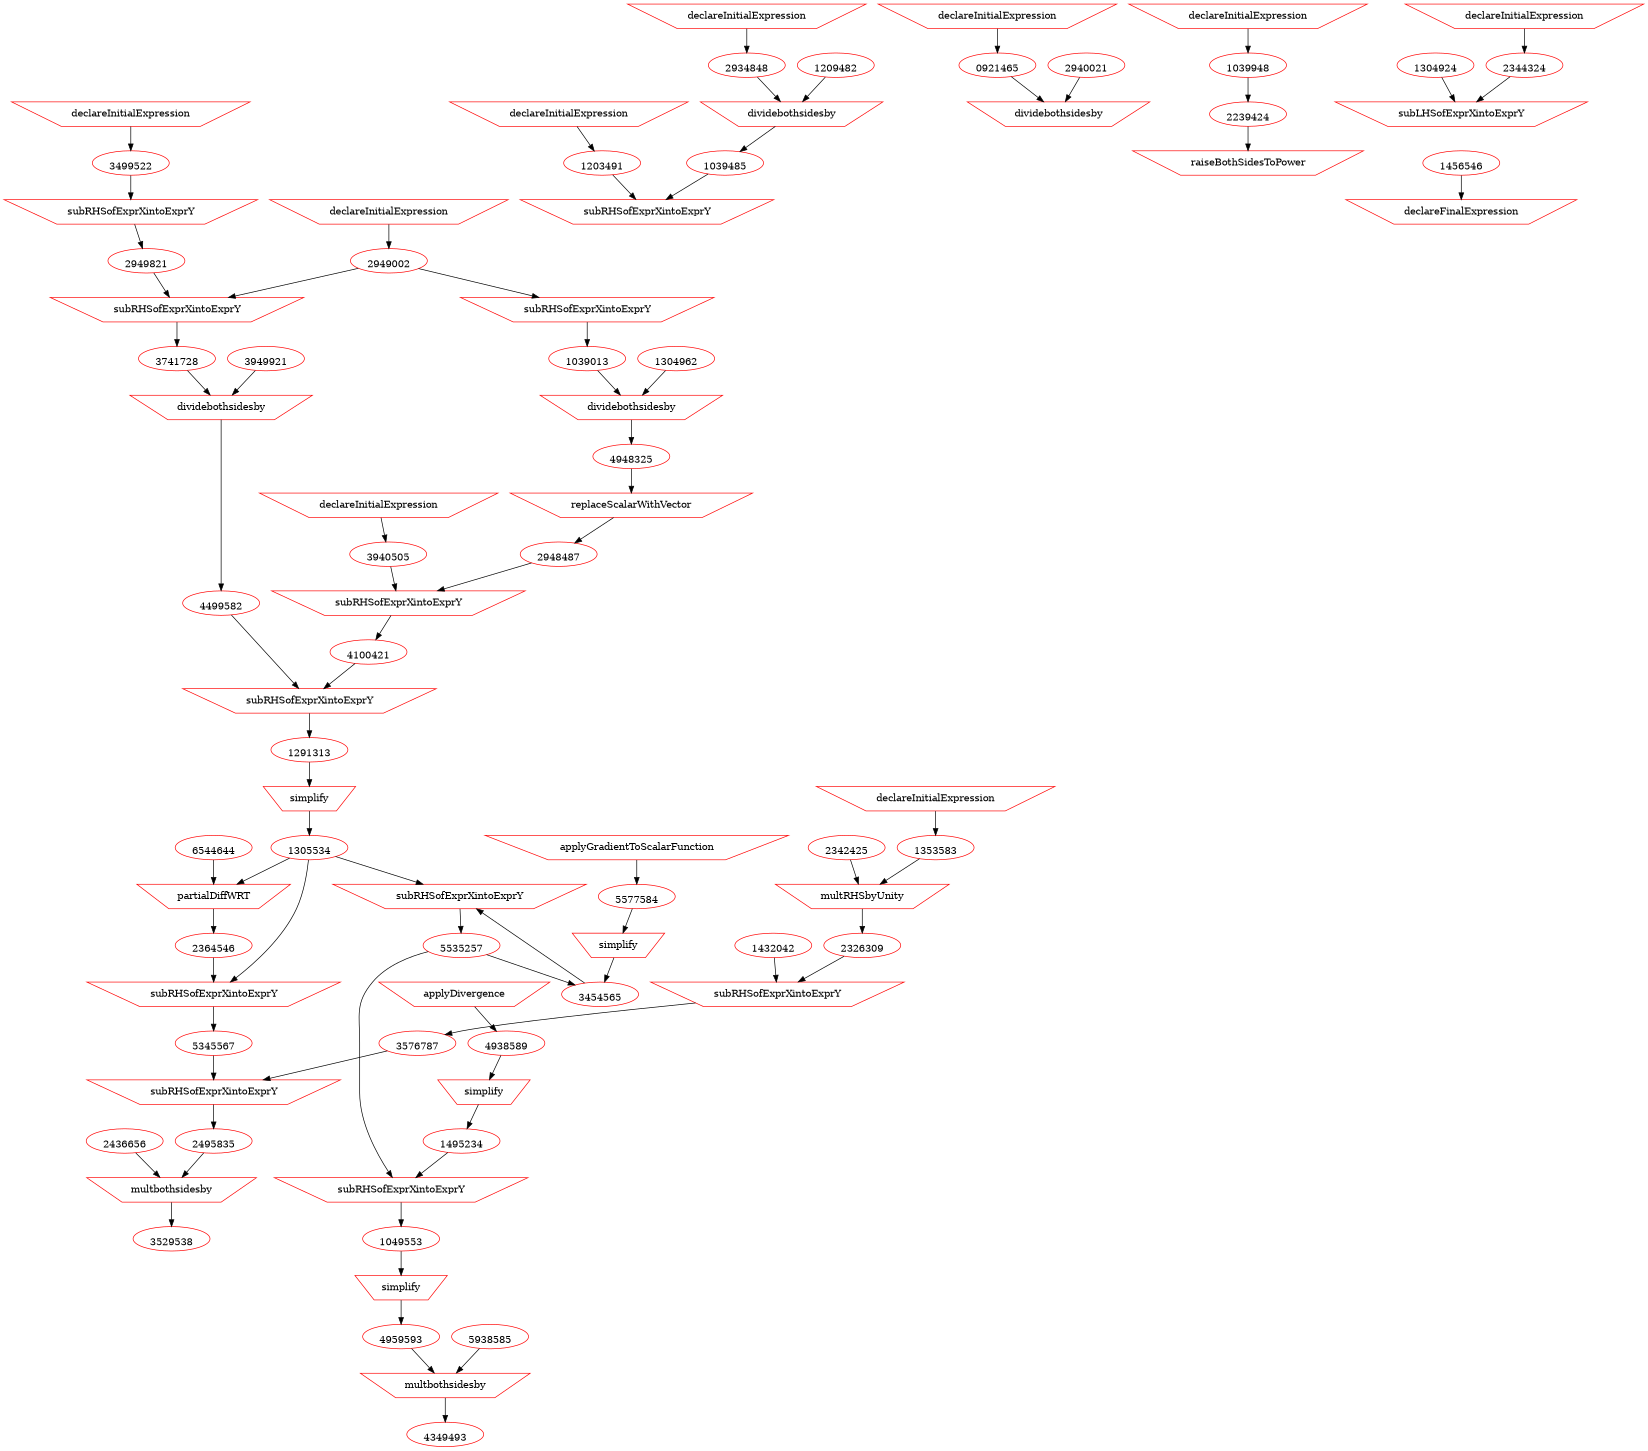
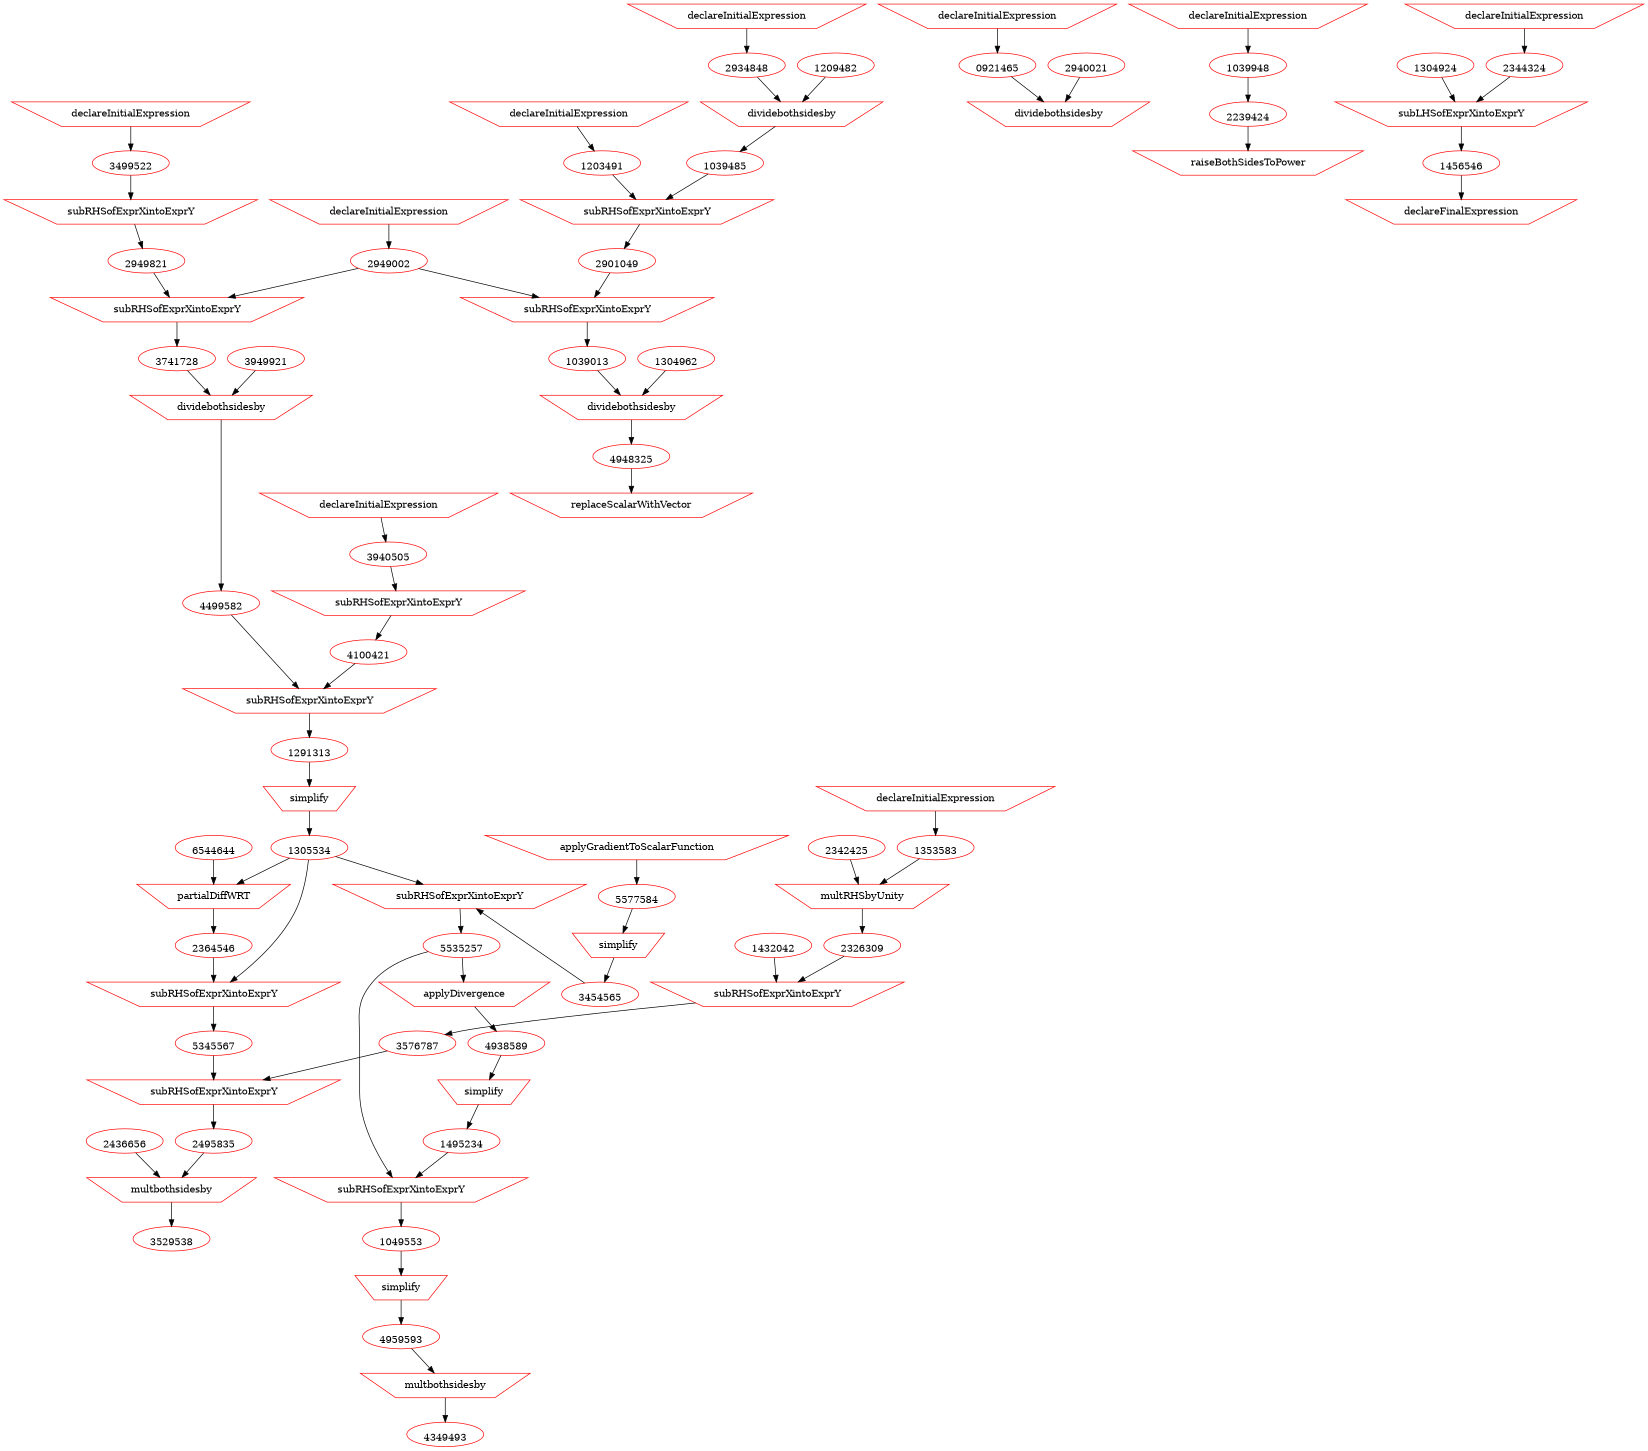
edge "subLHSofExprXintoExprY" -> "1456546": added
node "2901049": added
node "2948487": removed
edge "5535257" -> "3454565": now "5535257" -> "applyDivergence"
node "5938585": removed
